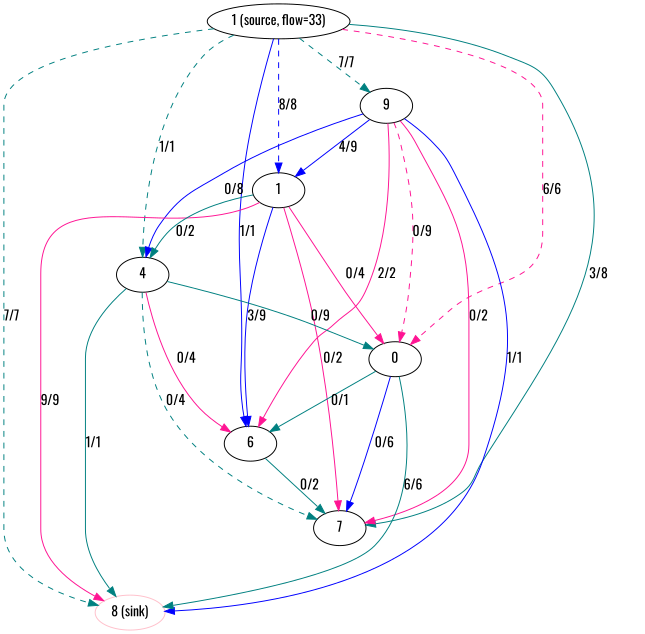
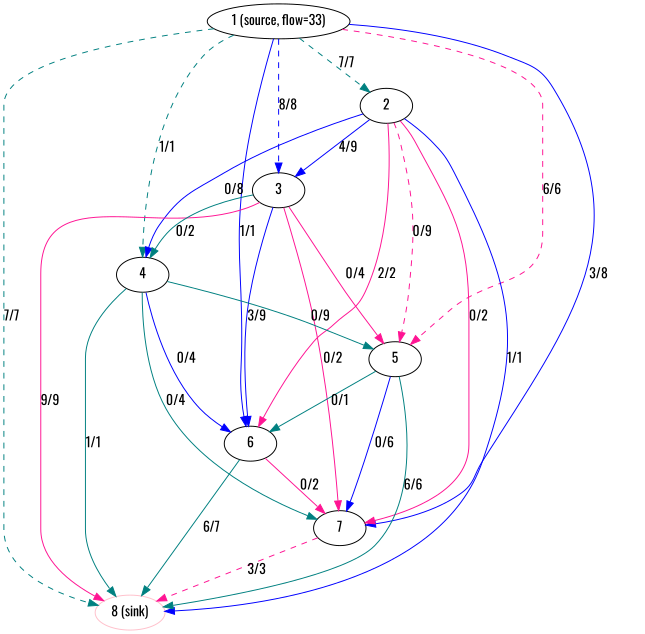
node "9": label "9" -> "2"
node "1": label "1" -> "3"
edge "1 (source, flow=33)" -> "7": color teal -> blue
node "0": label "0" -> "5"
edge "4" -> "6": color deeppink -> blue
edge "4" -> "7": style dashed -> solid
edge "6" -> "7": color teal -> deeppink
edge "6" -> "8 (sink)": added, label "6/7"
edge "7" -> "8 (sink)": added, label "3/3"
